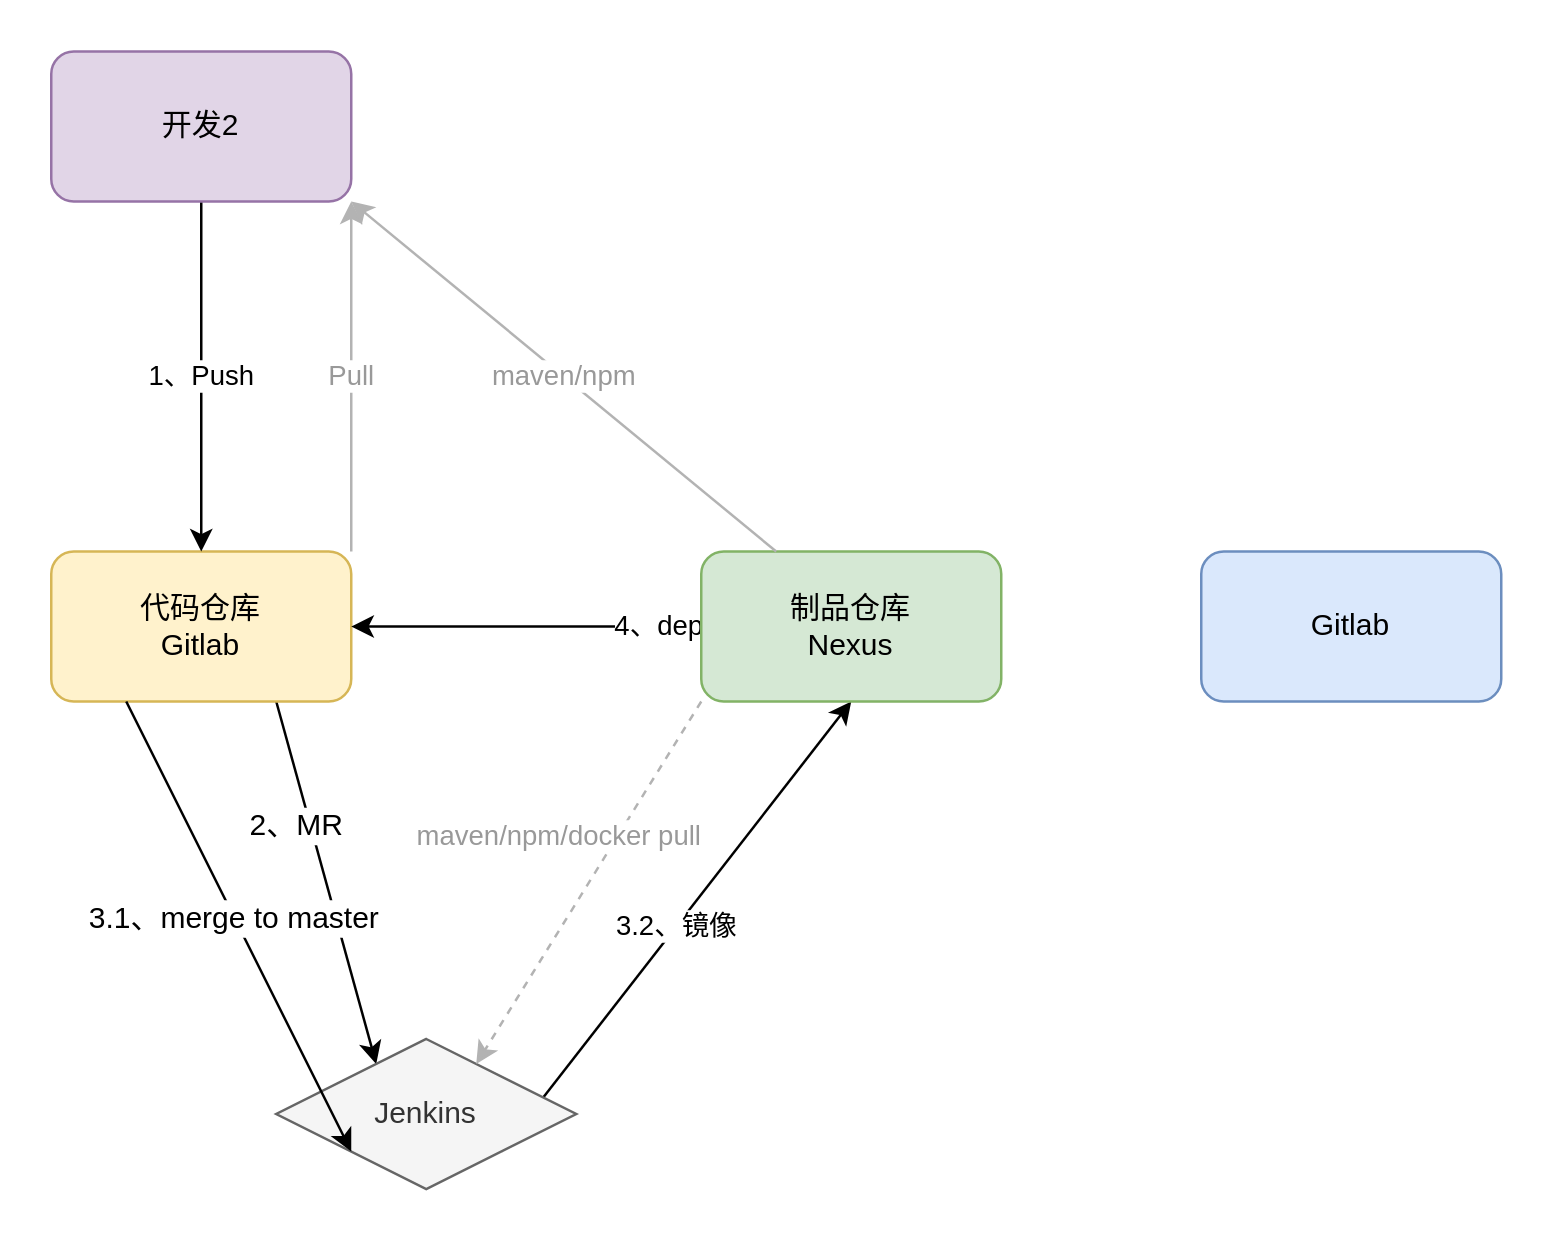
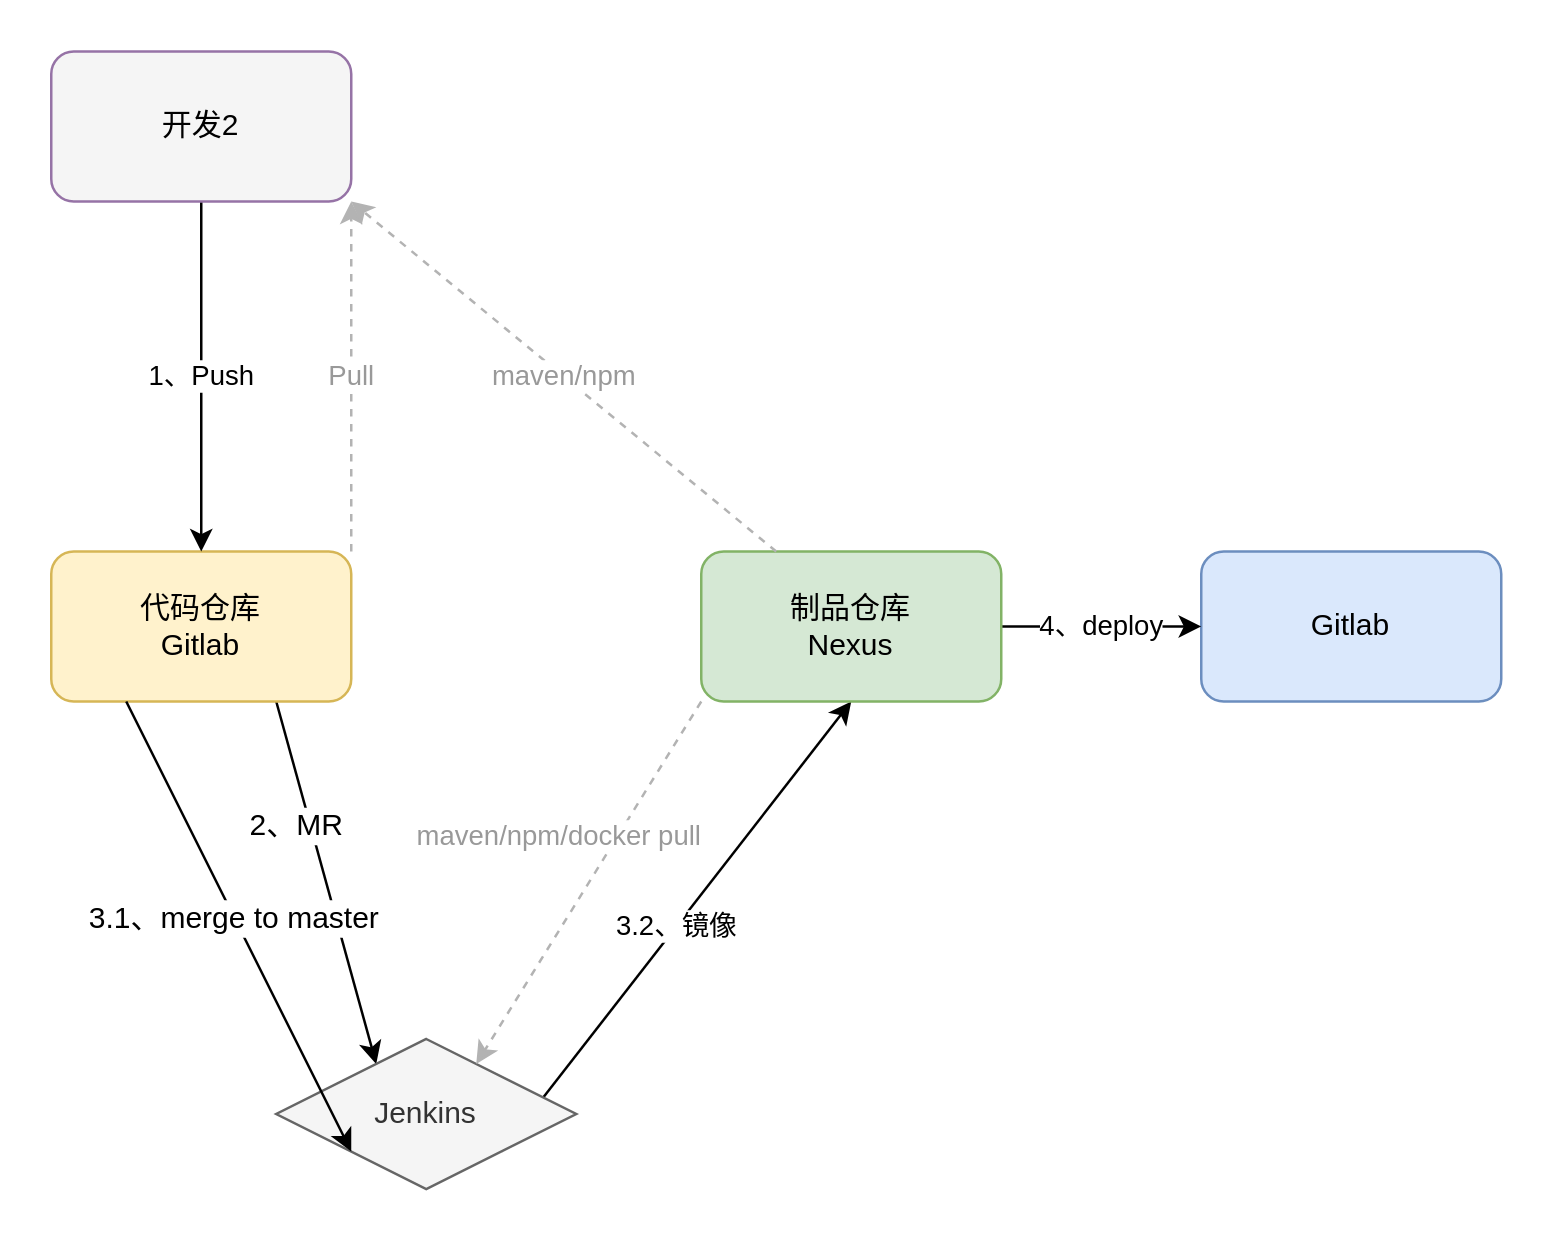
node "开发2": fillcolor #e1d5e7 -> #f5f5f5
edge "代码仓库 Gitlab" -> "开发2": style solid -> dashed
edge "制品仓库 Nexus" -> "开发2": style solid -> dashed
edge "制品仓库 Nexus" -> "代码仓库 Gitlab": now "制品仓库 Nexus" -> "Gitlab"
